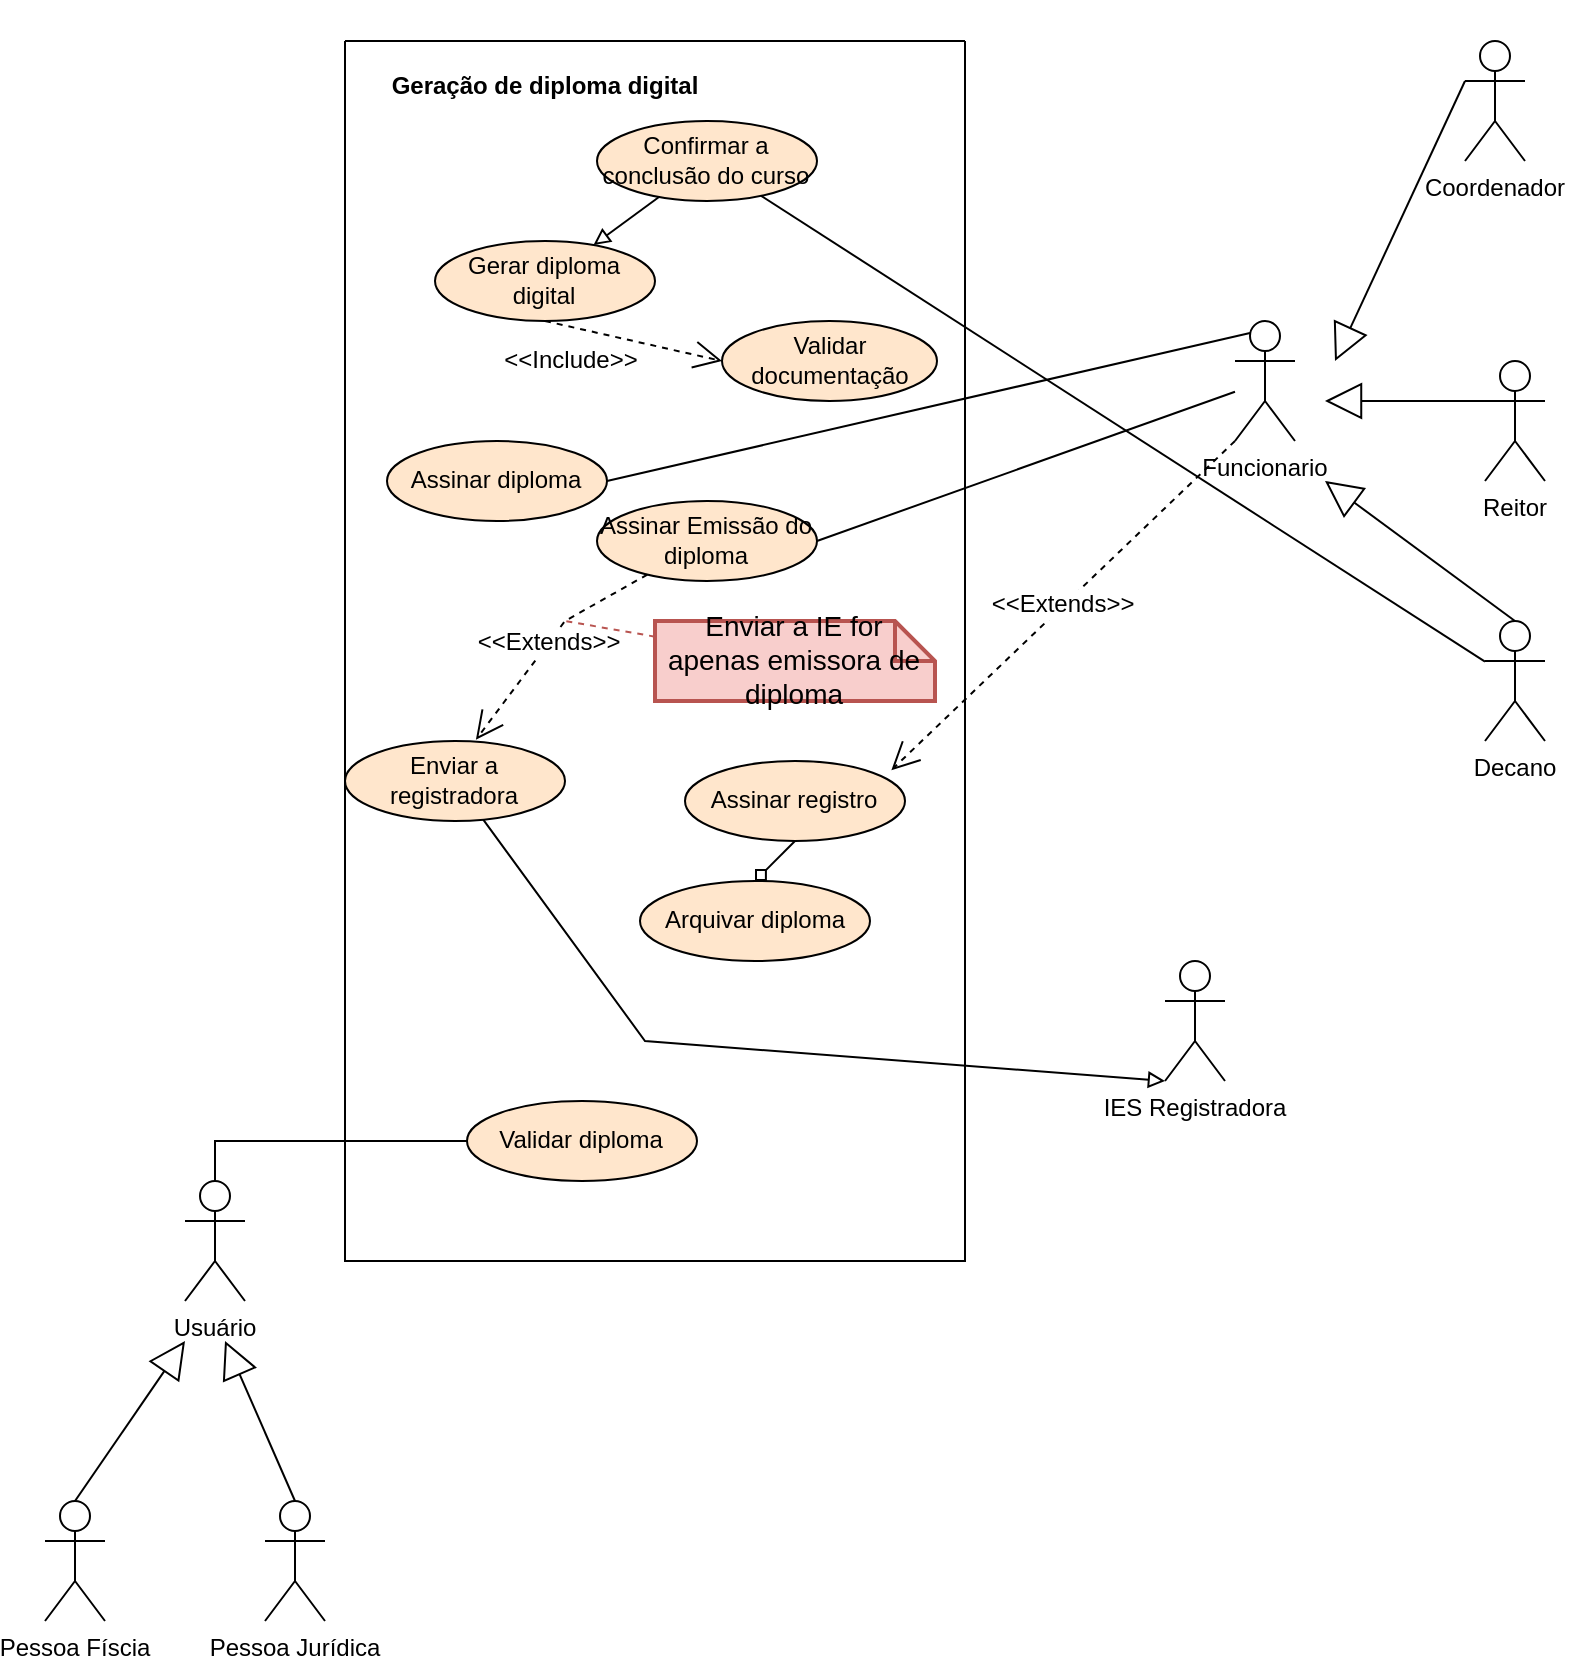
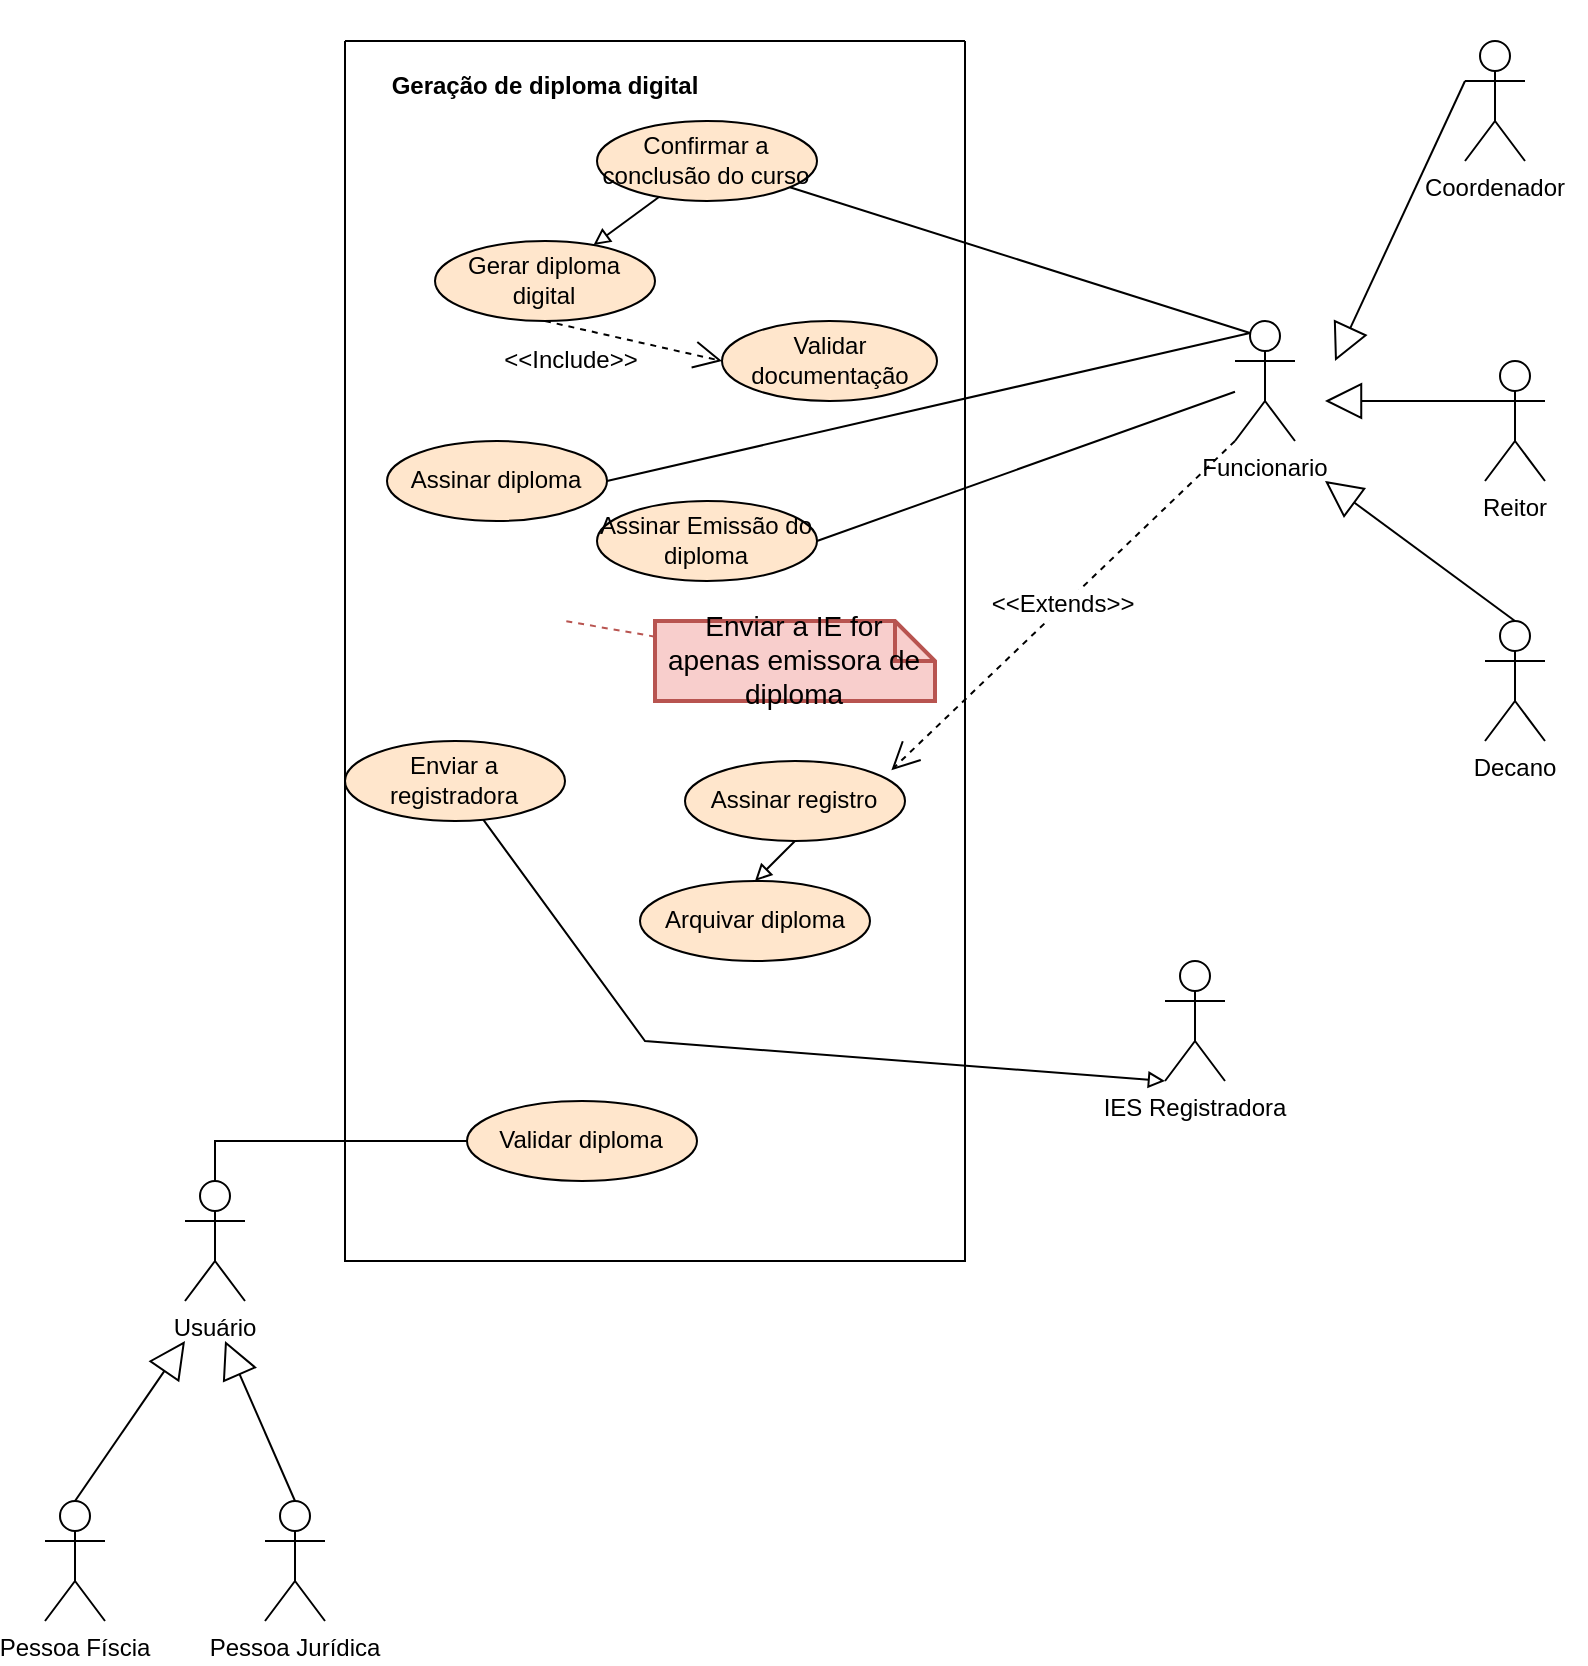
edge "Confirmar a conclusão do curso" -- "Decano": now "Confirmar a conclusão do curso" -- "Funcionario"
edge "Assinar Emissão do diploma" -> "Enviar a registradora": removed, label "<<Extends>>"
edge "Assinar registro" -> "Arquivar diploma": arrowhead diamond -> block
